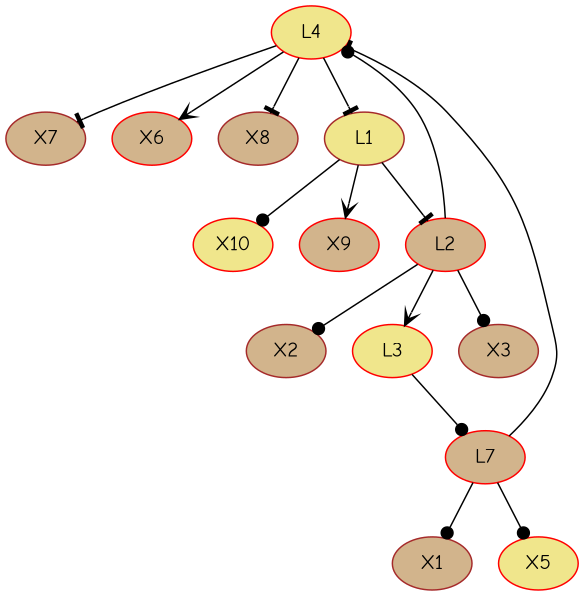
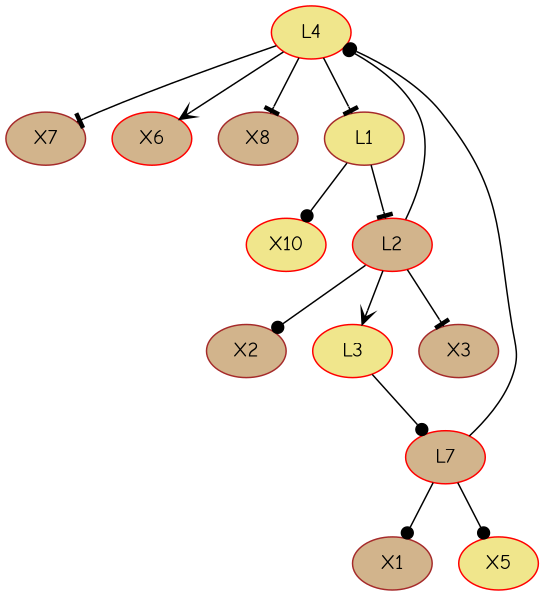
edge "L7" -> "L4": arrowhead tee -> dot
node "X9": removed
edge "L2" -> "X3": arrowhead dot -> tee
